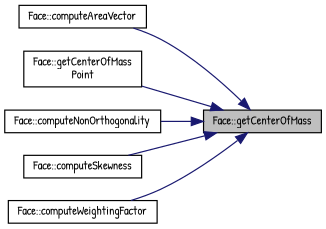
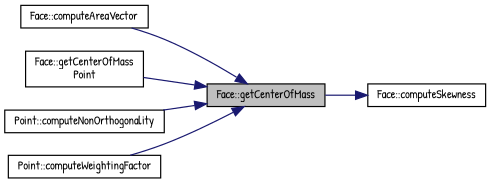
node "Face::computeNonOrthogonality": label "Face::computeNonOrthogonality" -> "Point::computeNonOrthogonality"
edge "Face::computeSkewness" -> "Face::getCenterOfMass": reversed
node "Face::computeWeightingFactor": label "Face::computeWeightingFactor" -> "Point::computeWeightingFactor"
